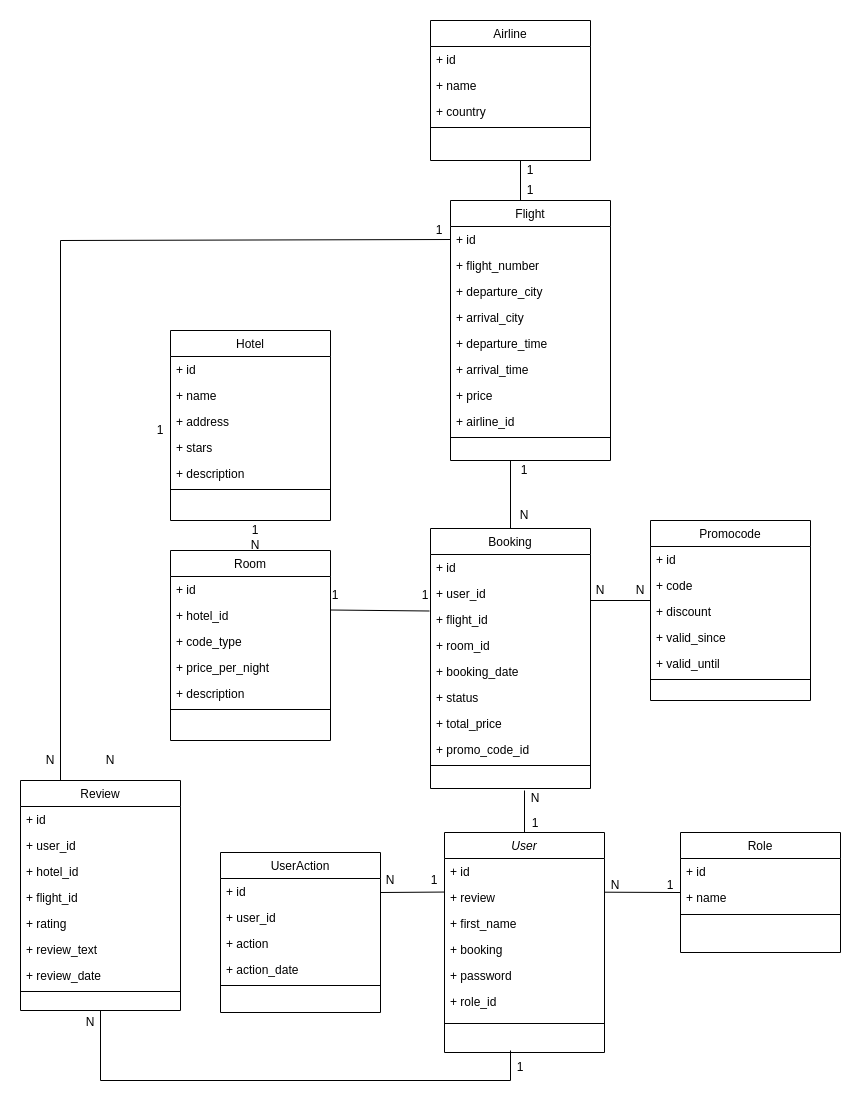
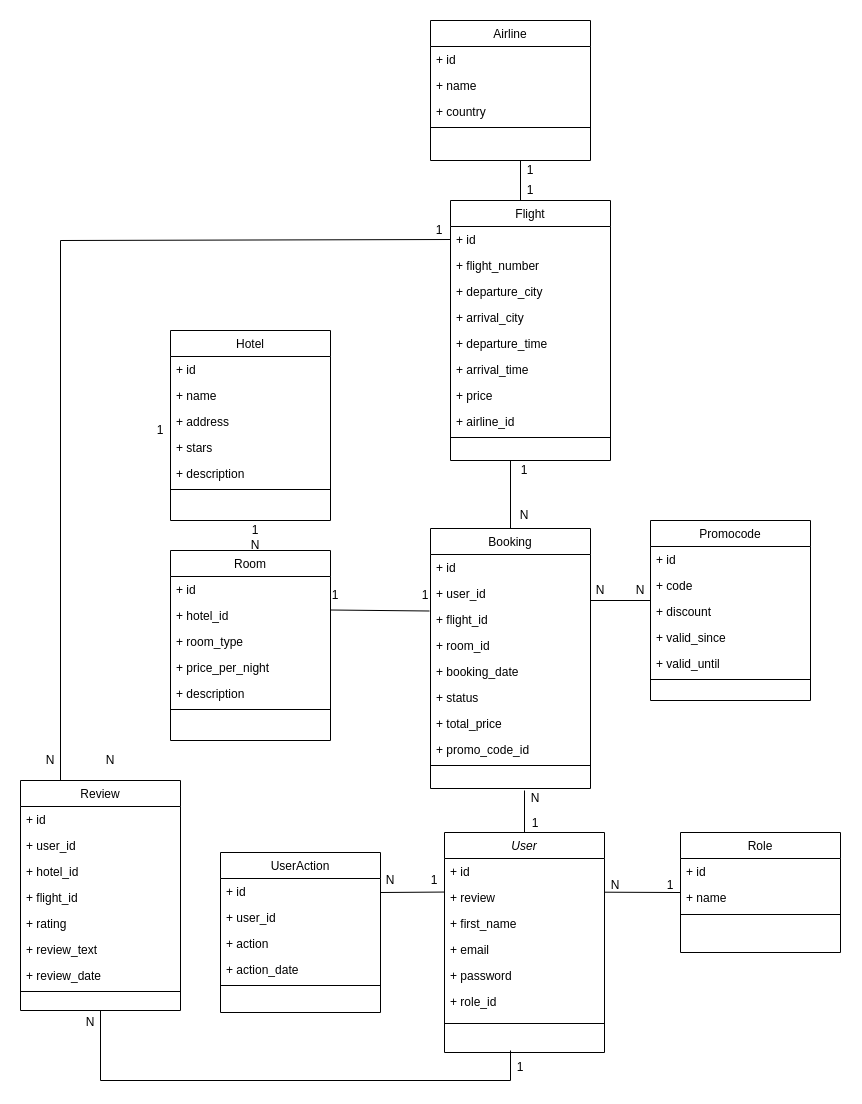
node "+ code_type": label "+ code_type" -> "+ room_type"
node "+ booking": label "+ booking" -> "+ email"
